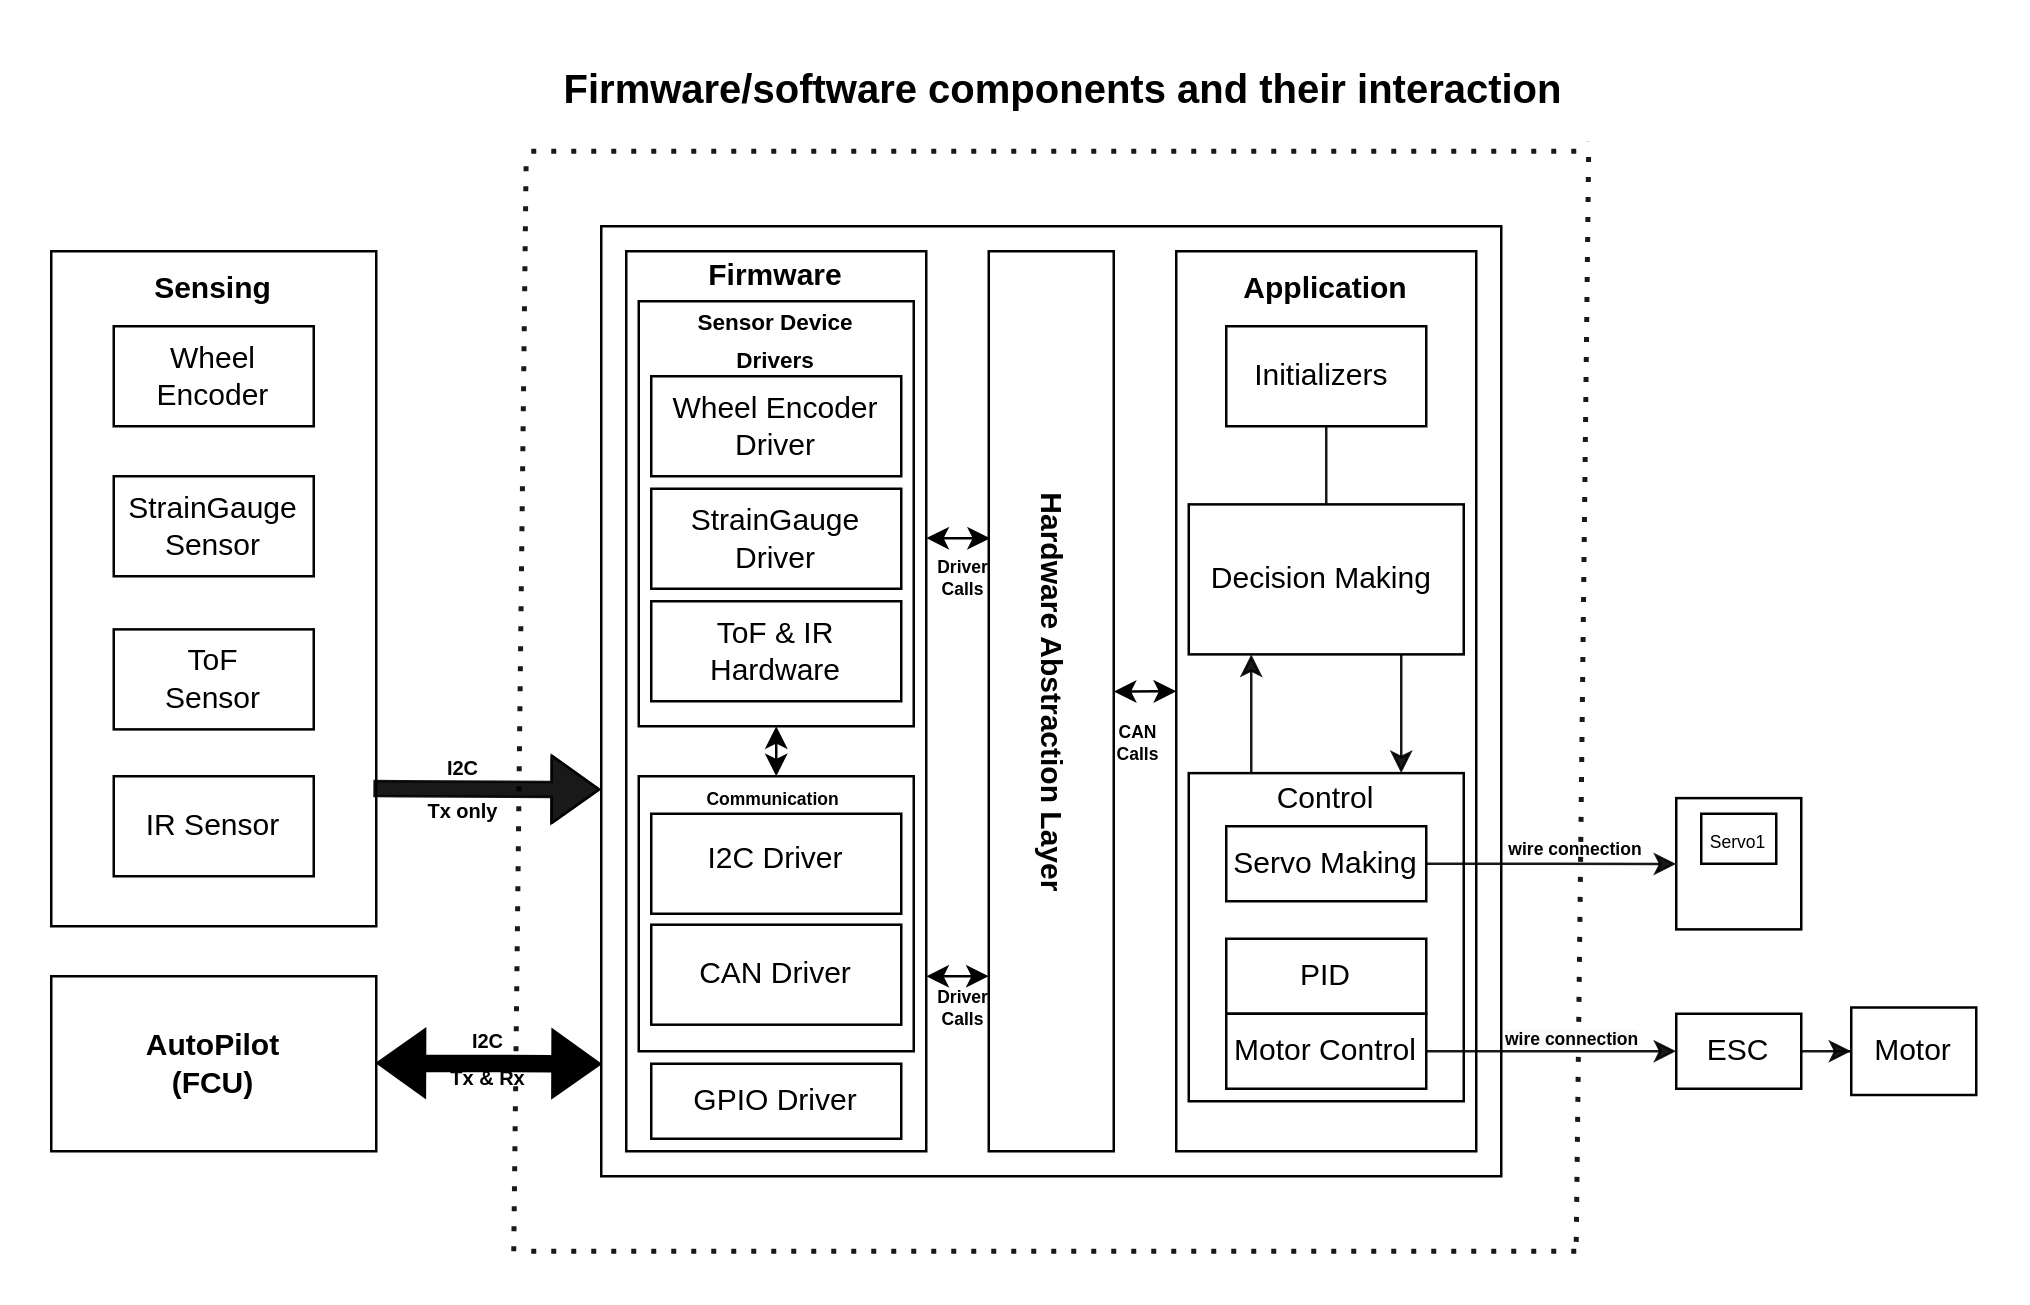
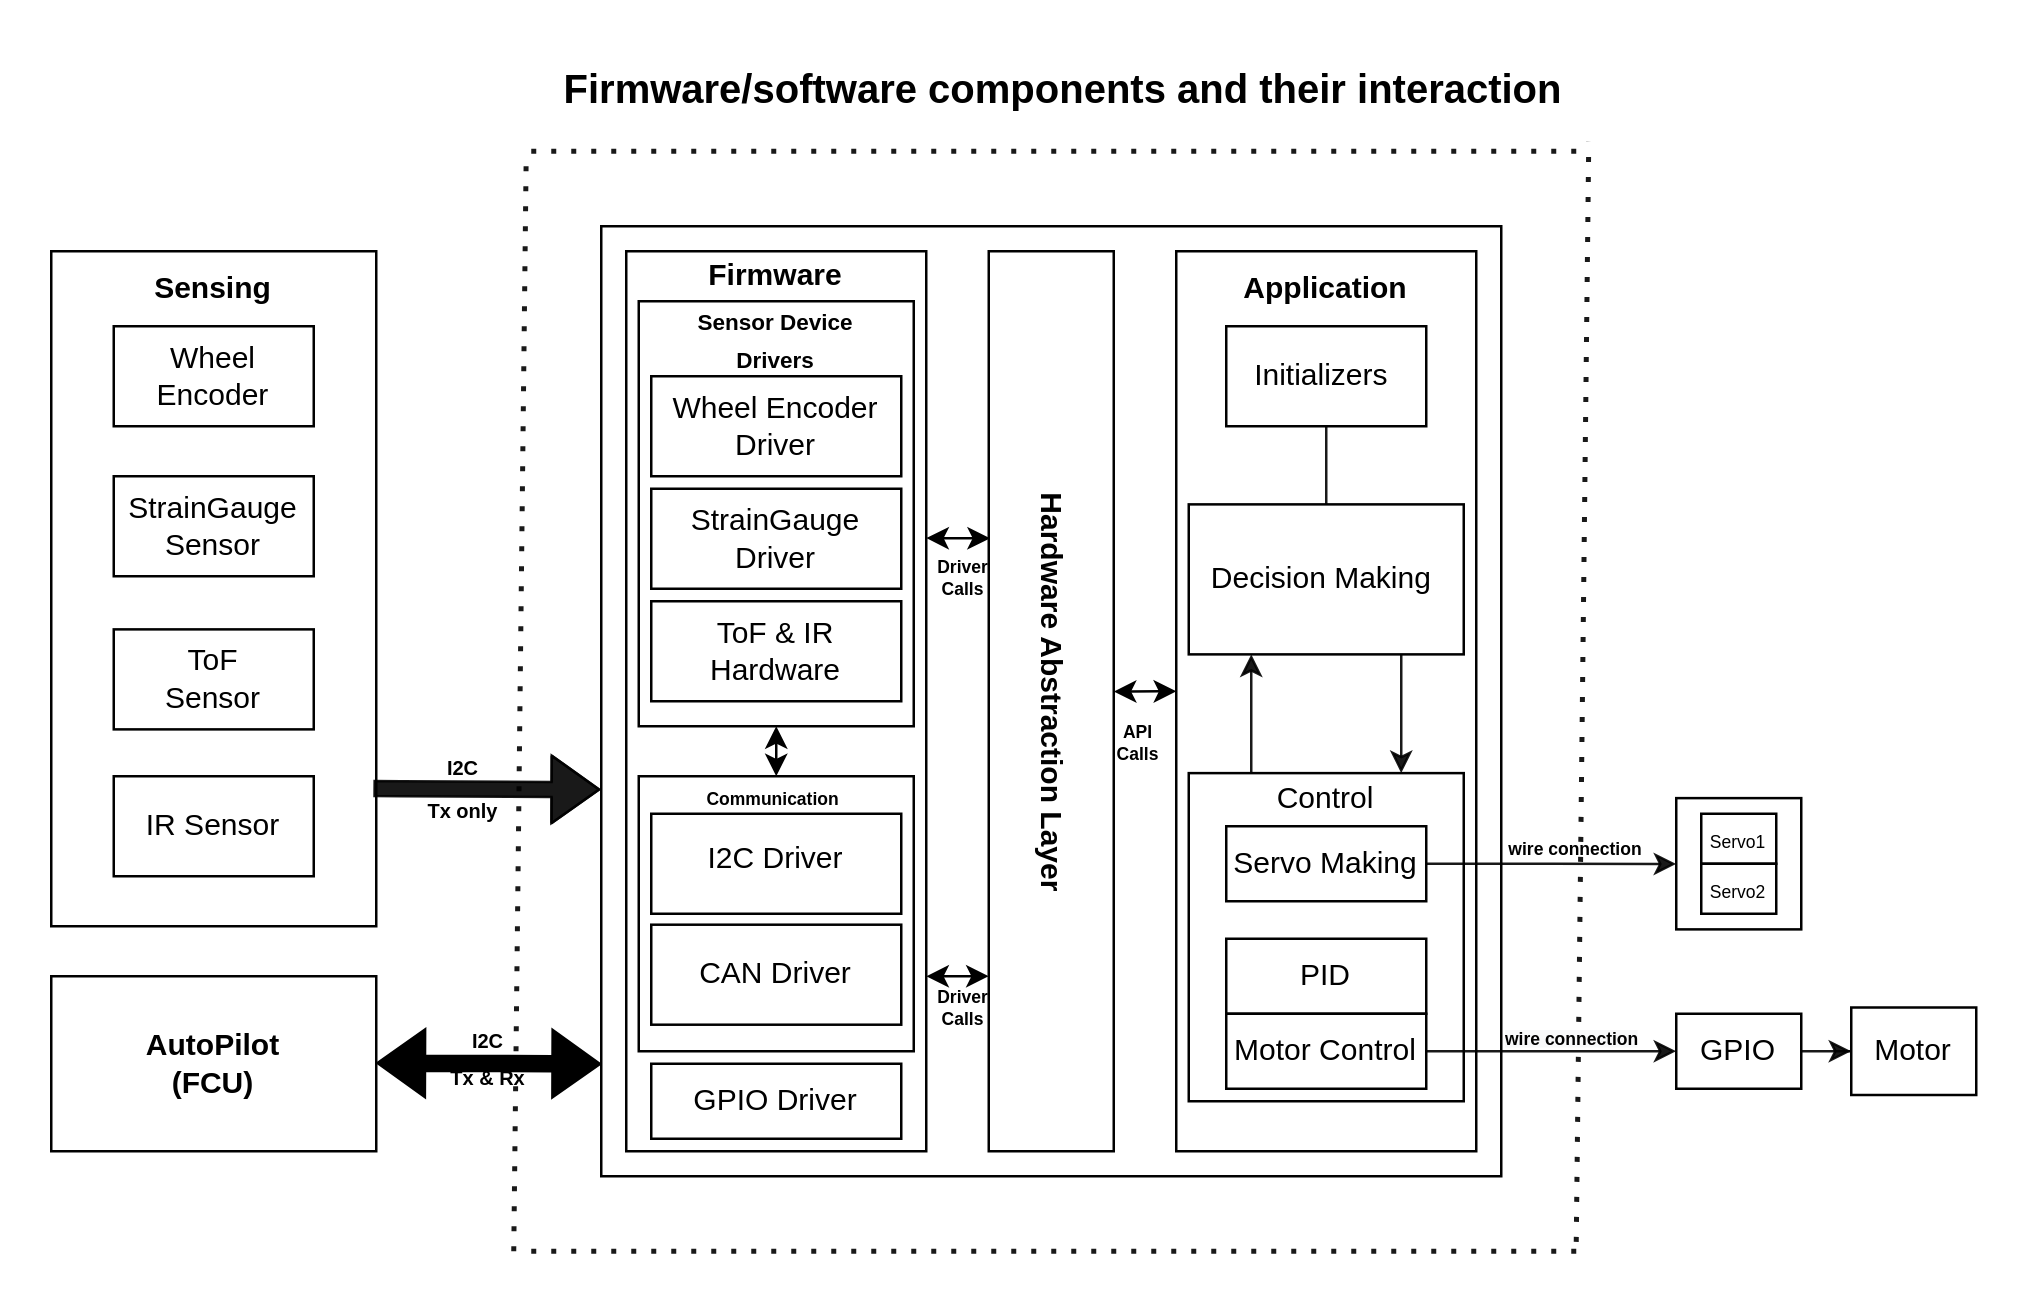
node "CAN Calls": label "CAN Calls" -> "API Calls"
node "Servo2": added
node "ESC": label "ESC" -> "GPIO"
